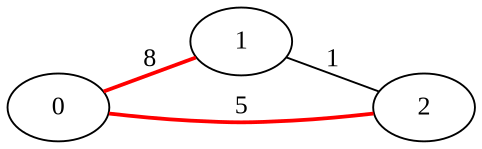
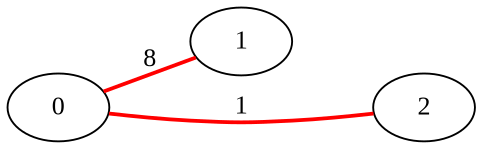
edge "1" -- "2": removed, label "1"
edge "0" -- "2": label "5" -> "1"
